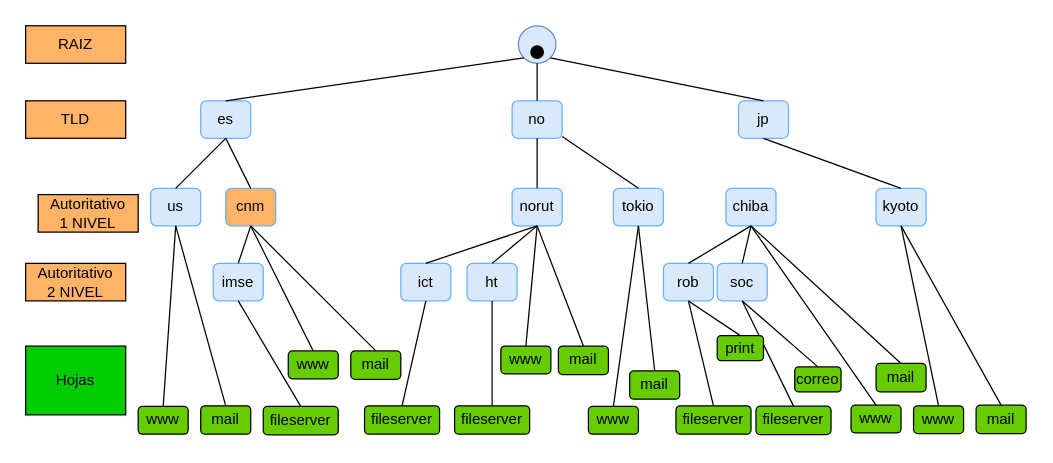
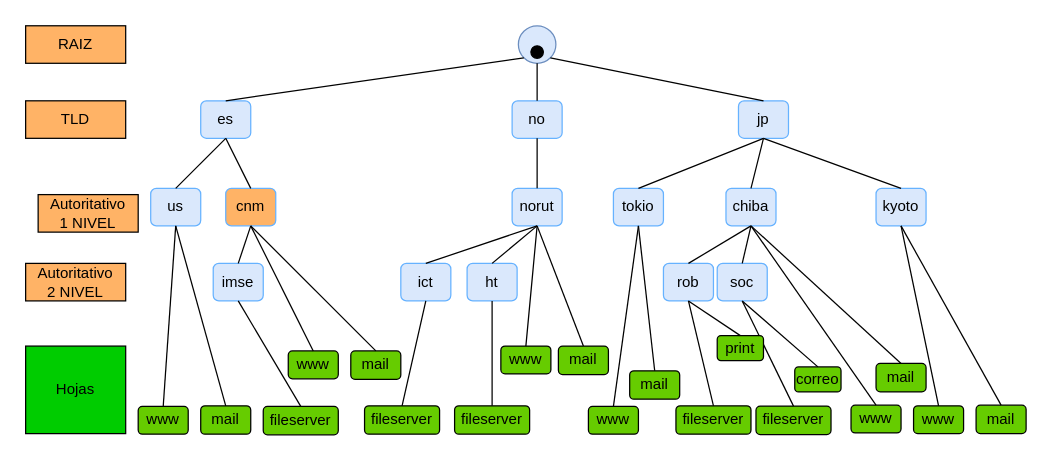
edge "no" -- "tokio": now "jp" -- "tokio"
edge "jp" -- "chiba": added
node "Hojas": size 100x69 -> 100x88
